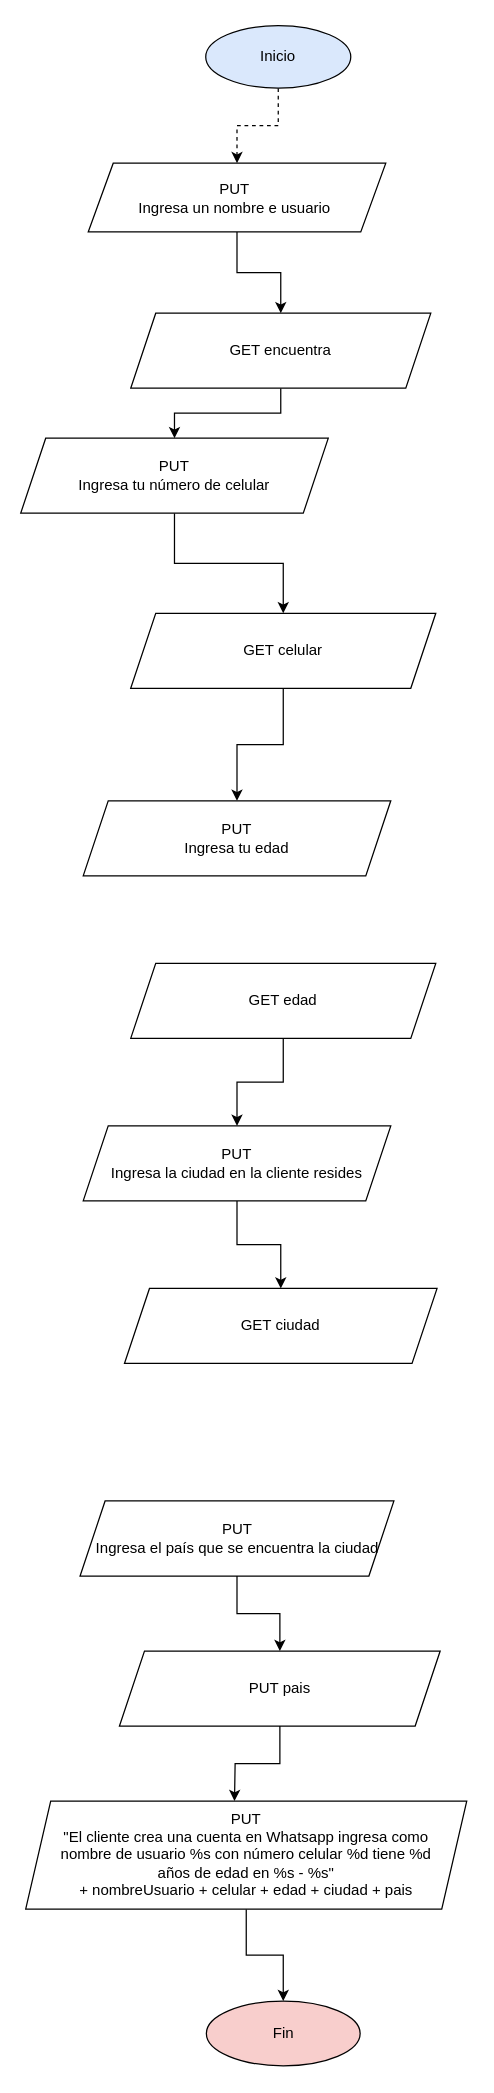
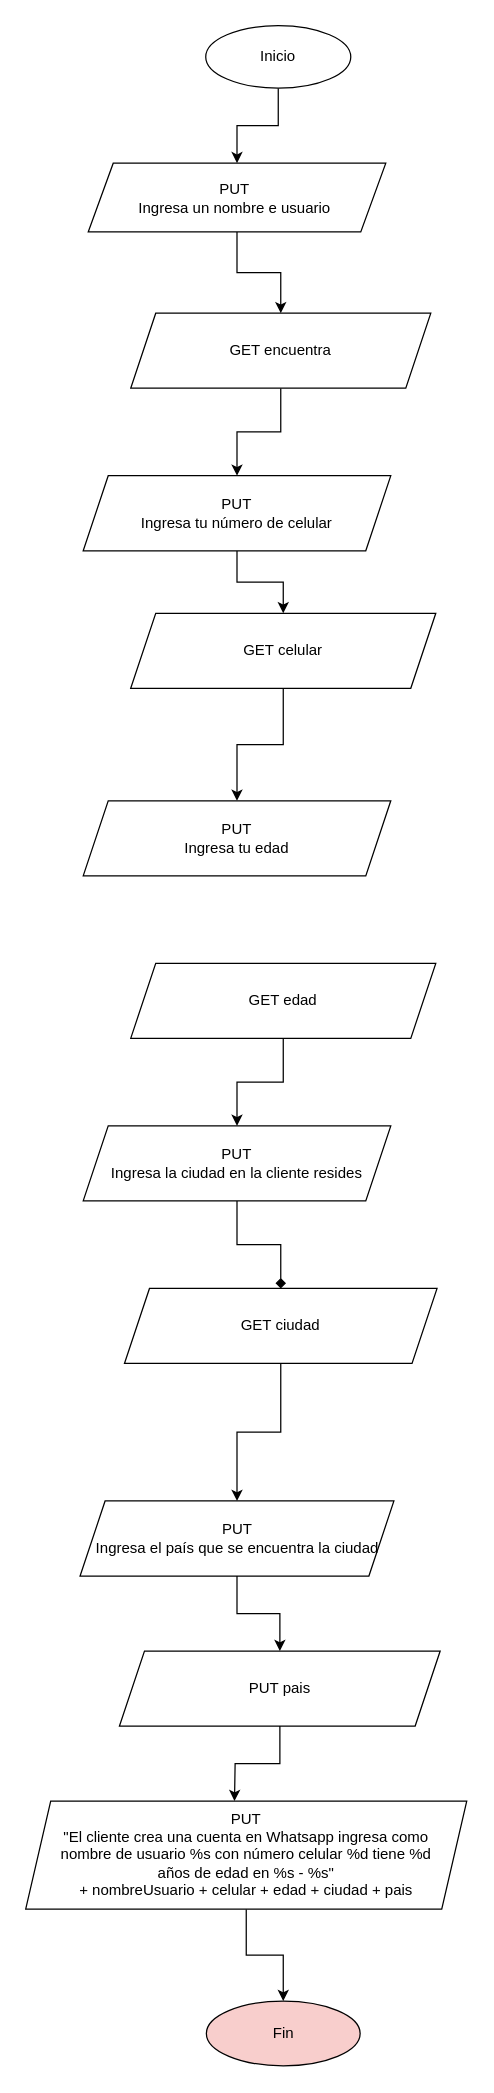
node "Inicio": fillcolor #dae8fc -> #ffffff
edge "Inicio" -> "PUT Ingresa un nombre e usuario": style dashed -> solid
node "PUT Ingresa tu número de celular": moved (174, 476) -> (237, 513)
edge "PUT Ingresa la ciudad en la cliente resides" -> "GET ciudad": arrowhead classic -> diamond
edge "GET ciudad" -> "PUT Ingresa el país que se encuentra la ciudad": added
